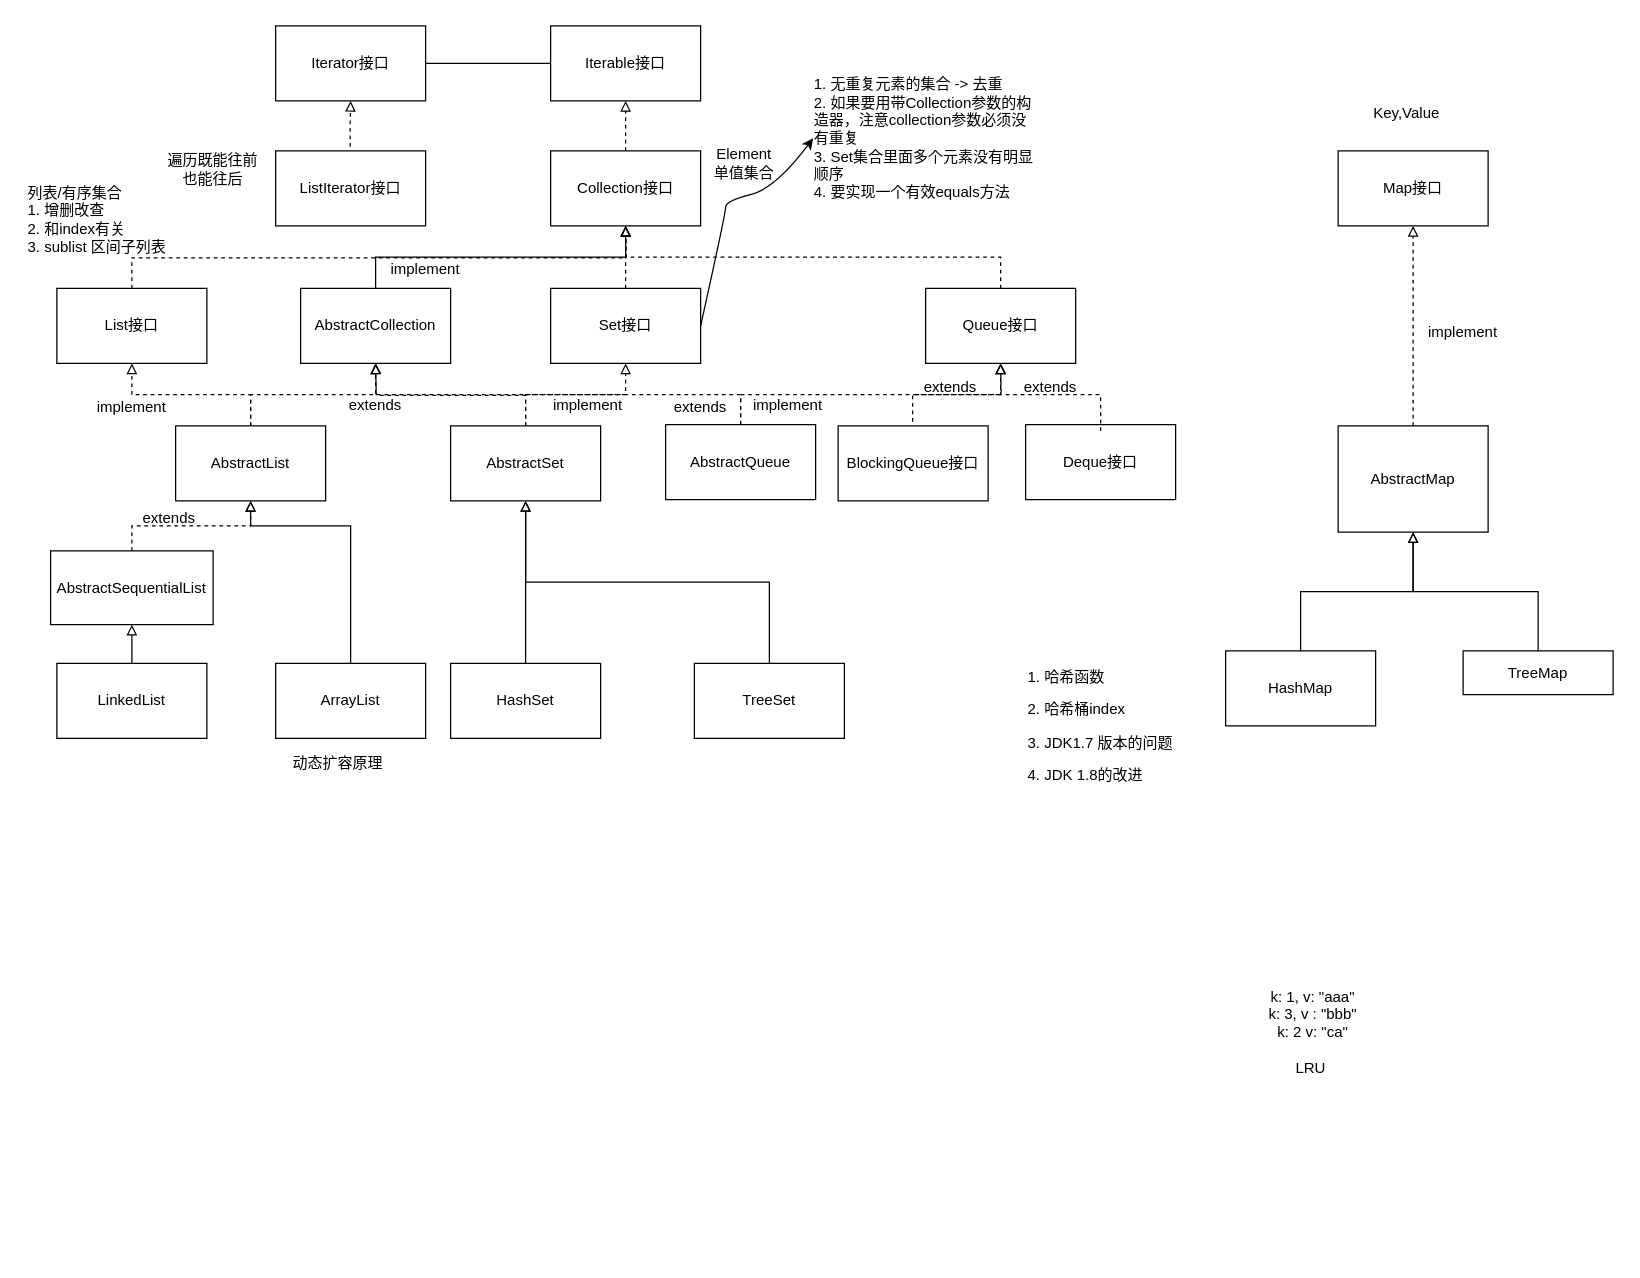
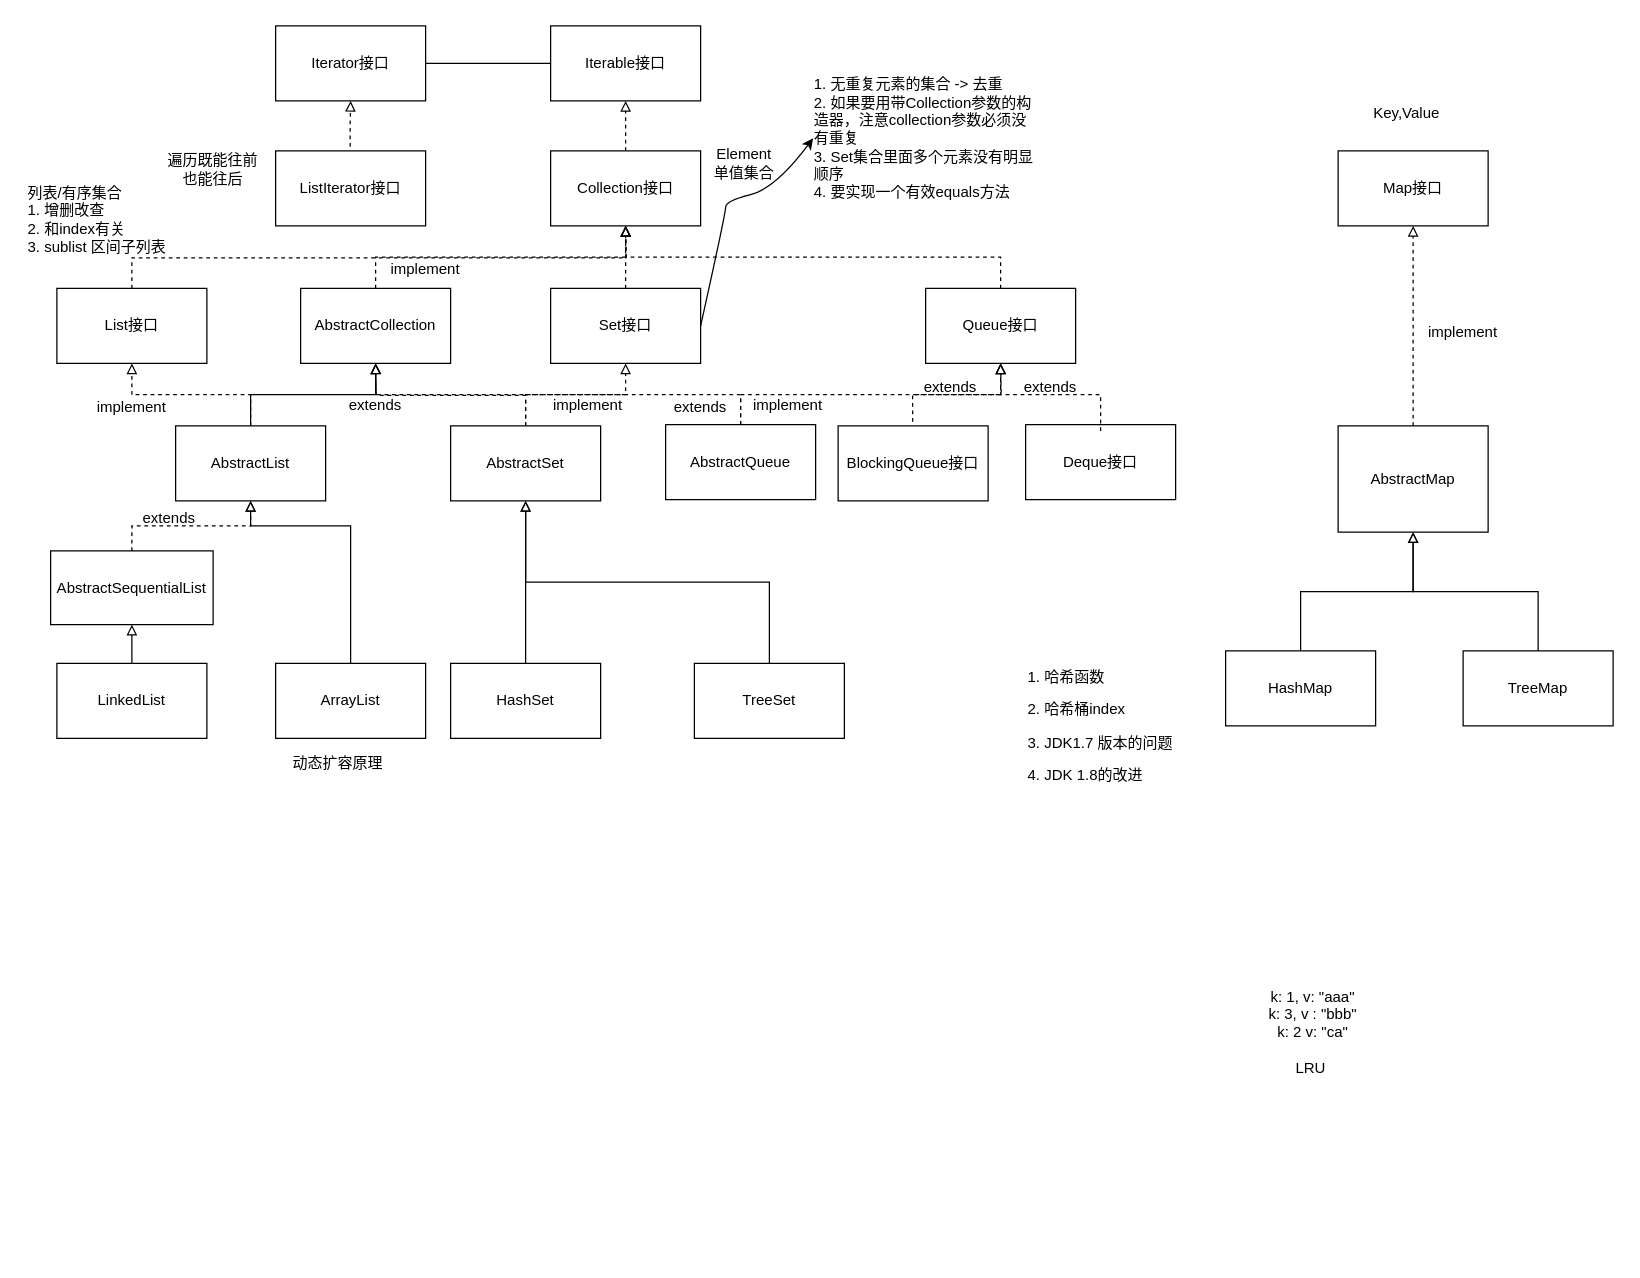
edge "AbstractCollection" -> "Collection接口": style solid -> dashed
edge "AbstractList" -> "AbstractCollection": style dashed -> solid
node "TreeMap": size 150x44 -> 150x75
